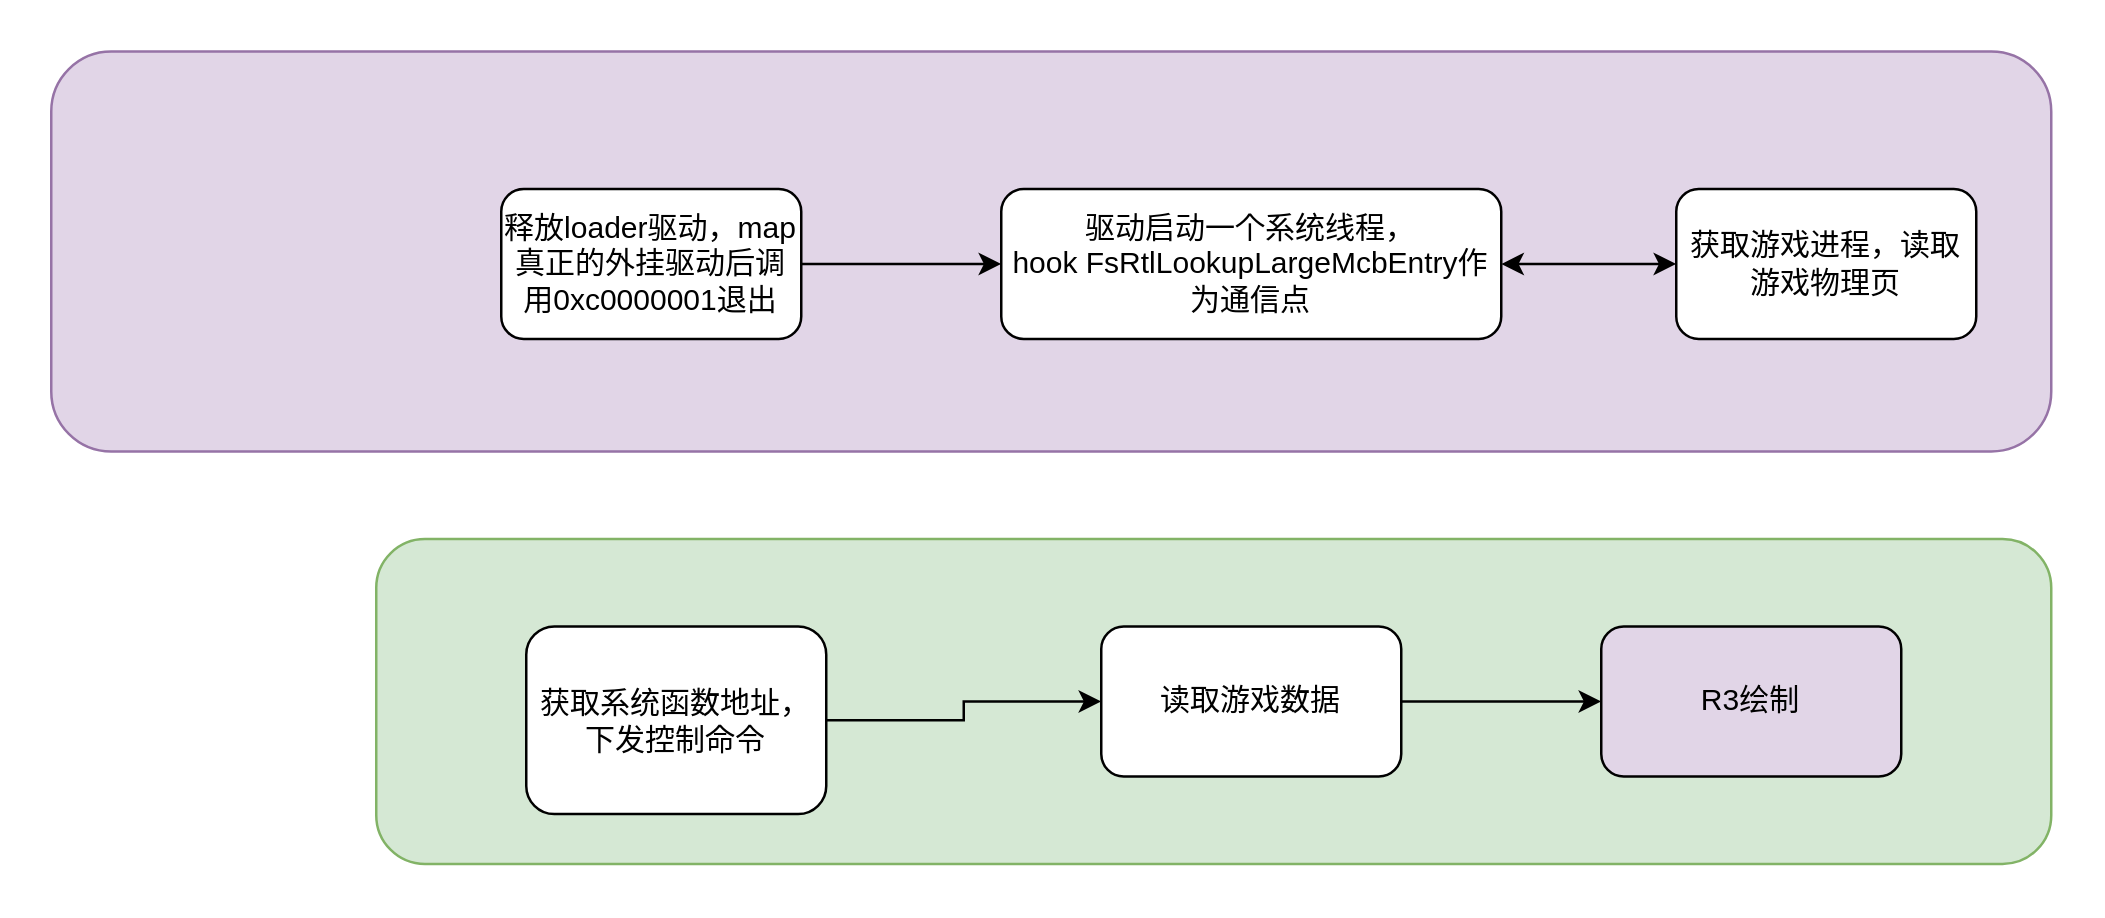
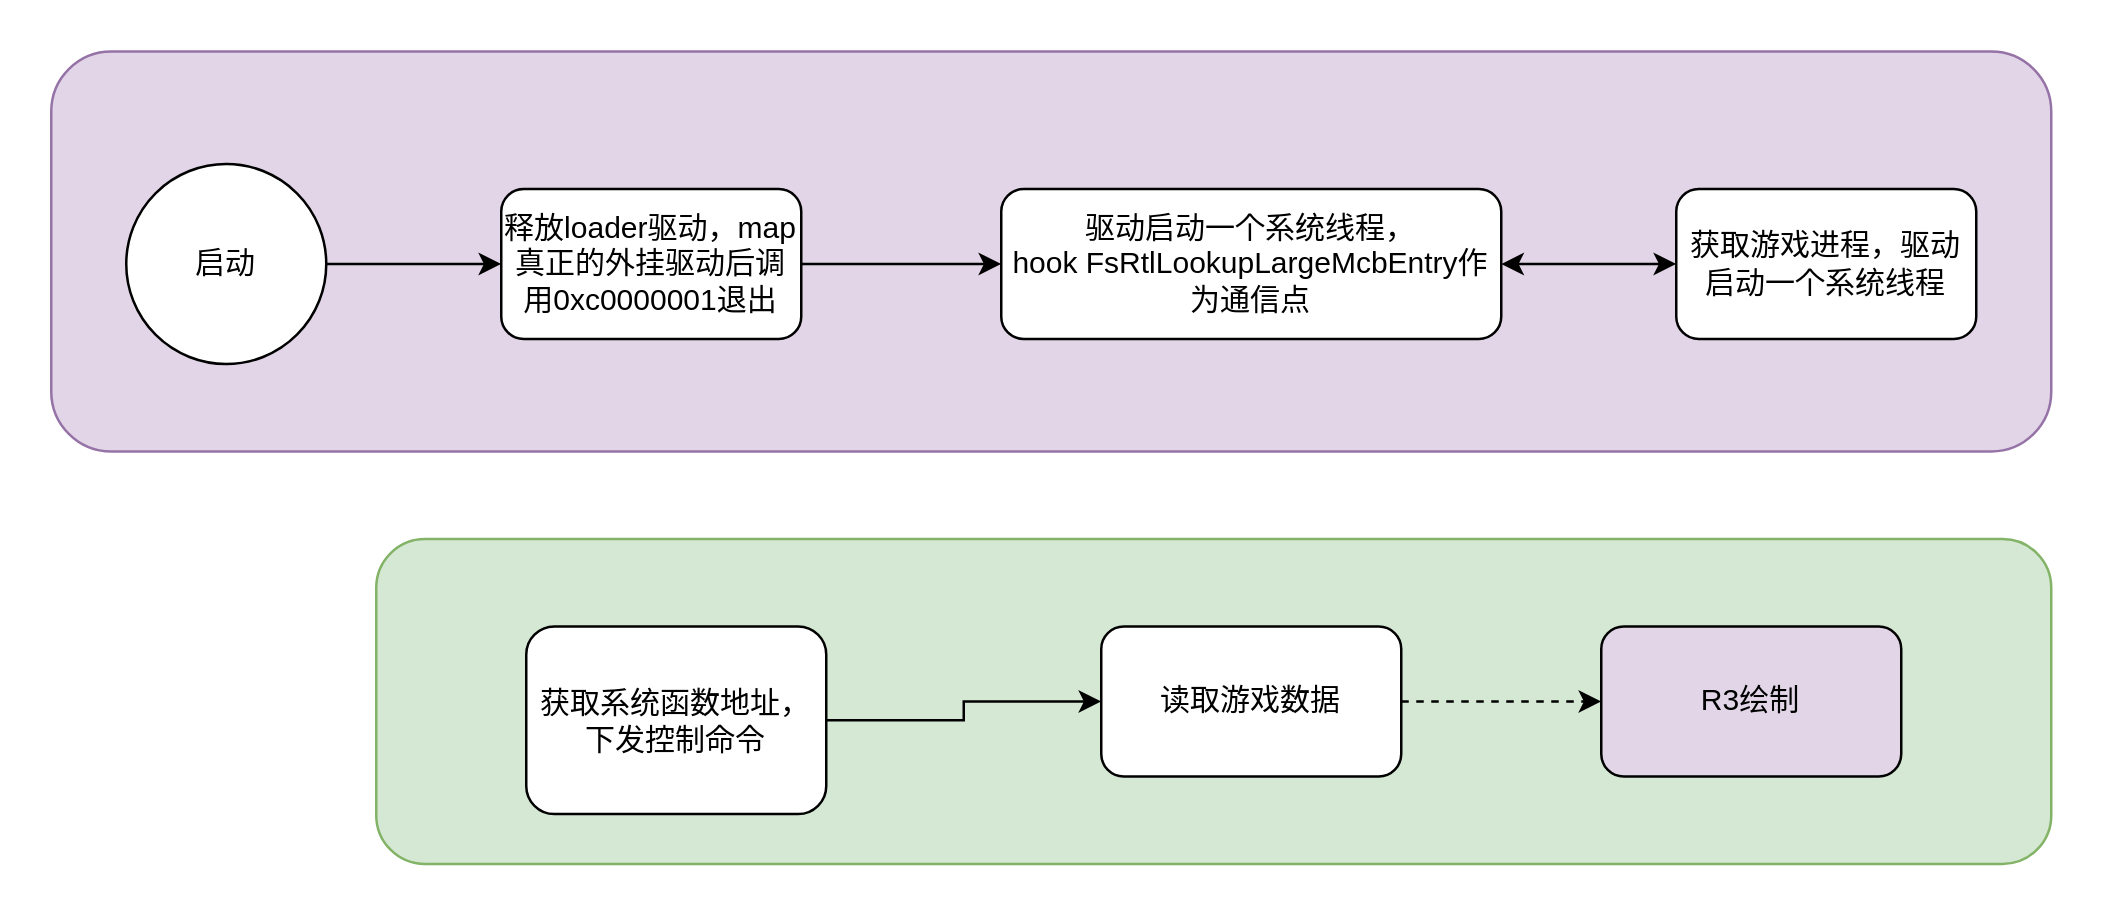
node "启动": added
edge "启动" -> "释放loader驱动，map真正的外挂驱动后调用0xc0000001退出": added
node "获取游戏进程，读取游戏物理页": label "获取游戏进程，读取游戏物理页" -> "获取游戏进程，驱动启动一个系统线程"
edge "读取游戏数据" -> "R3绘制": style solid -> dashed
